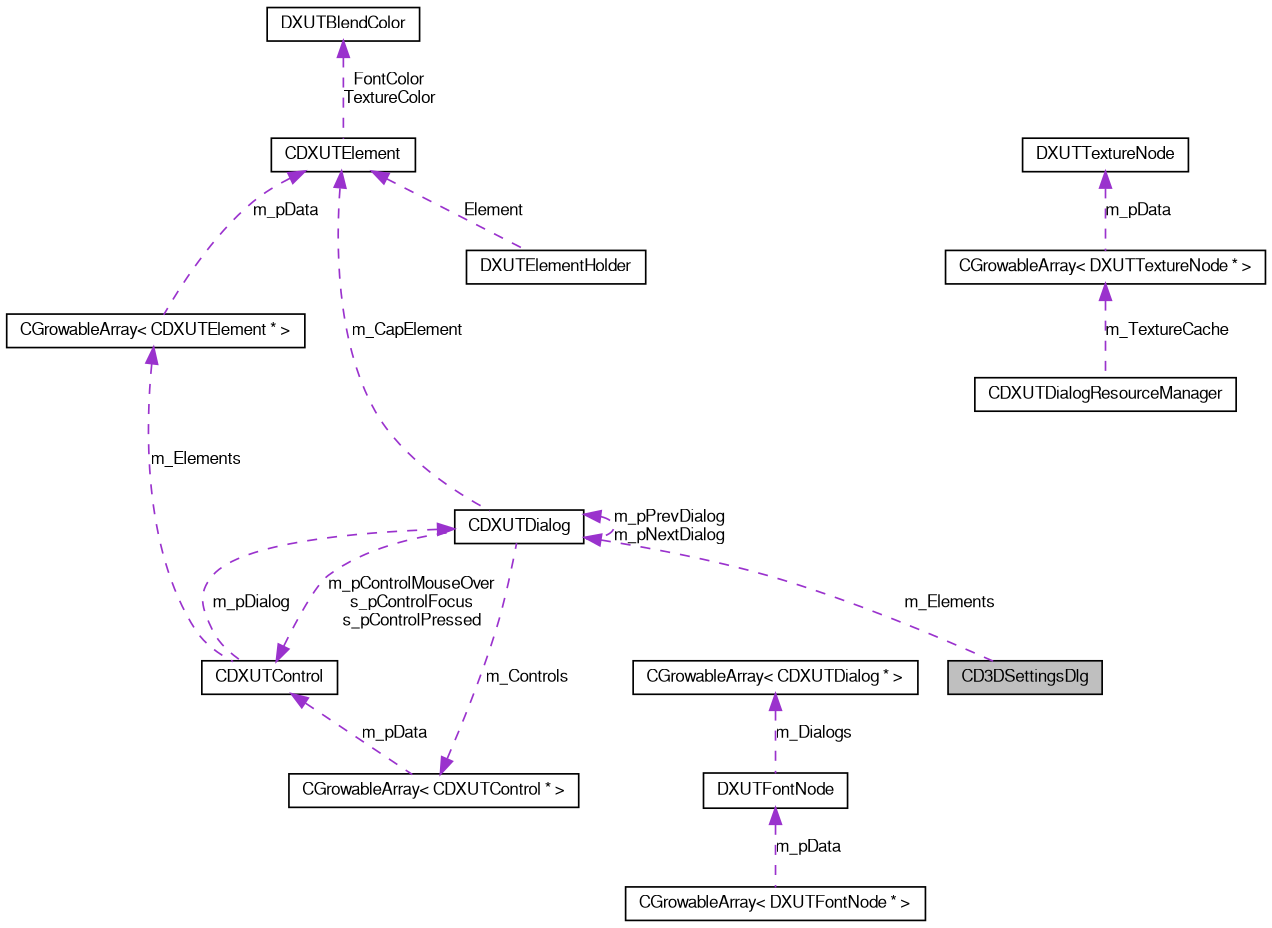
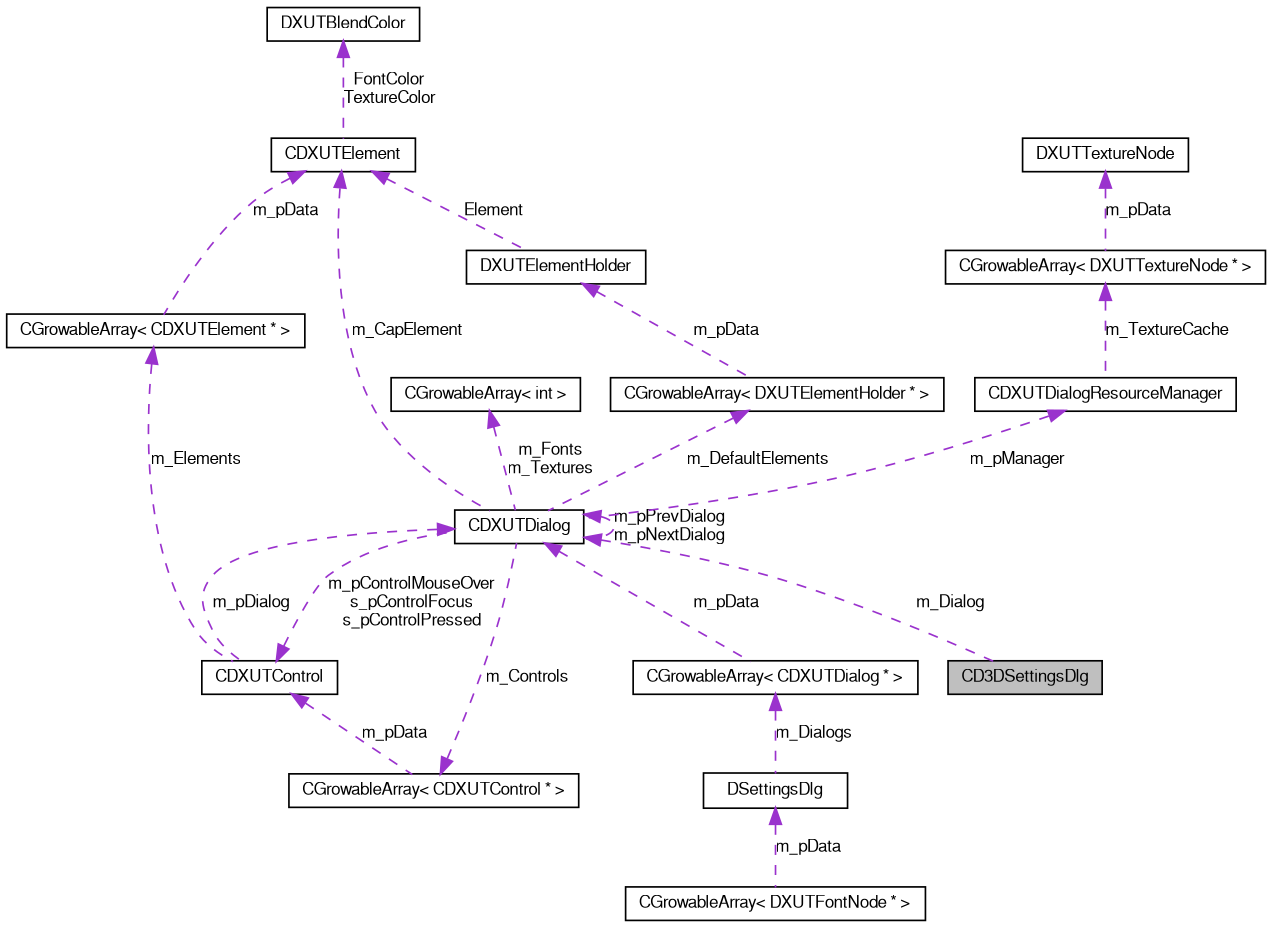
node "CGrowableArray< int >": added
node "CGrowableArray< DXUTElementHolder * >": added
edge "CDXUTDialog" -> "CDXUTDialogResourceManager": added, label "m_pManager"
edge "CD3DSettingsDlg" -> "CDXUTDialog": label "m_Elements" -> "m_Dialog"
edge "CGrowableArray< CDXUTDialog * >" -> "CDXUTDialog": added, label "m_pData"
node "DXUTFontNode": label "DXUTFontNode" -> "DSettingsDlg"
